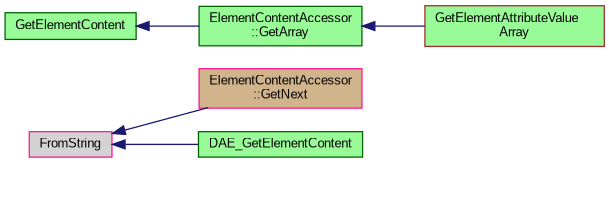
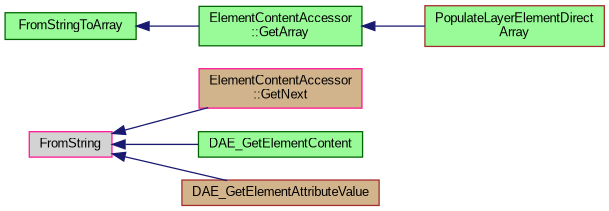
node "GetElementContent": label "GetElementContent" -> "FromStringToArray"
node "GetElementAttributeValue Array": label "GetElementAttributeValue Array" -> "PopulateLayerElementDirect Array"
node "DAE_GetElementAttributeValue": added
